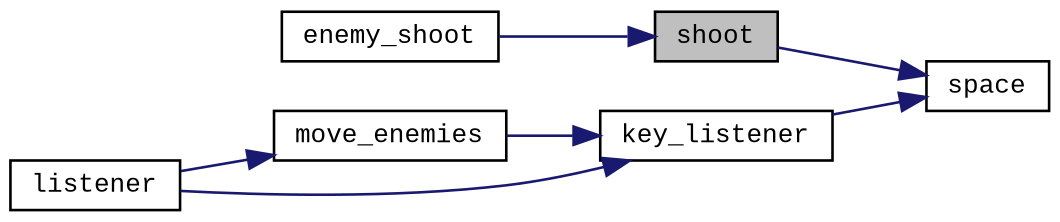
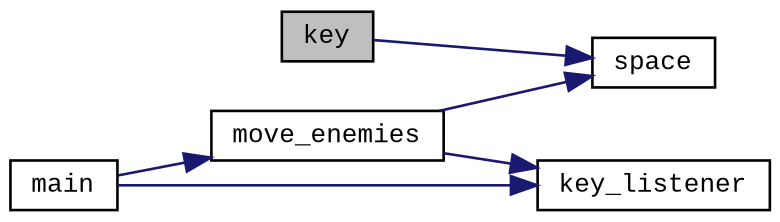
node "enemy_shoot": removed
node "shoot": label "shoot" -> "key"
edge "key_listener" -> "space": now "move_enemies" -> "space"
node "listener": label "listener" -> "main"
